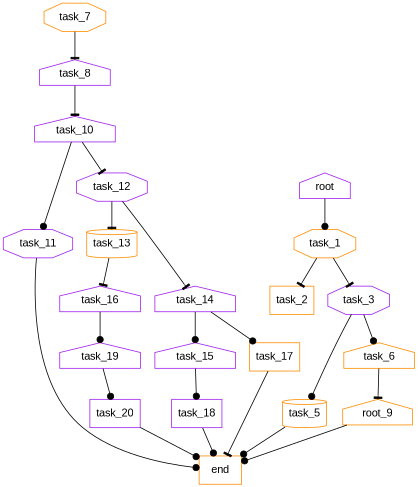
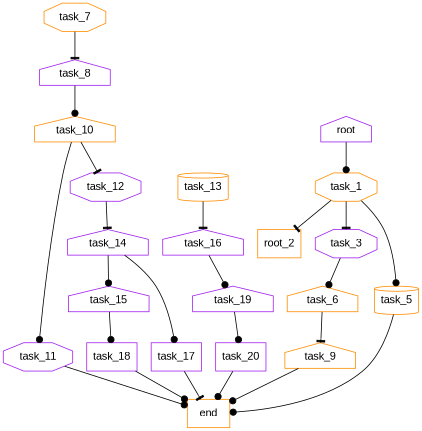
edge "task_8" -> "task_10": arrowhead tee -> dot
node "task_10": color purple -> darkorange
edge "task_12" -> "task_13": removed
node "task_2": label "task_2" -> "root_2"
edge "task_3" -> "task_5": now "task_1" -> "task_5"
node "task_17": color darkorange -> purple
node "root_9": label "root_9" -> "task_9"
